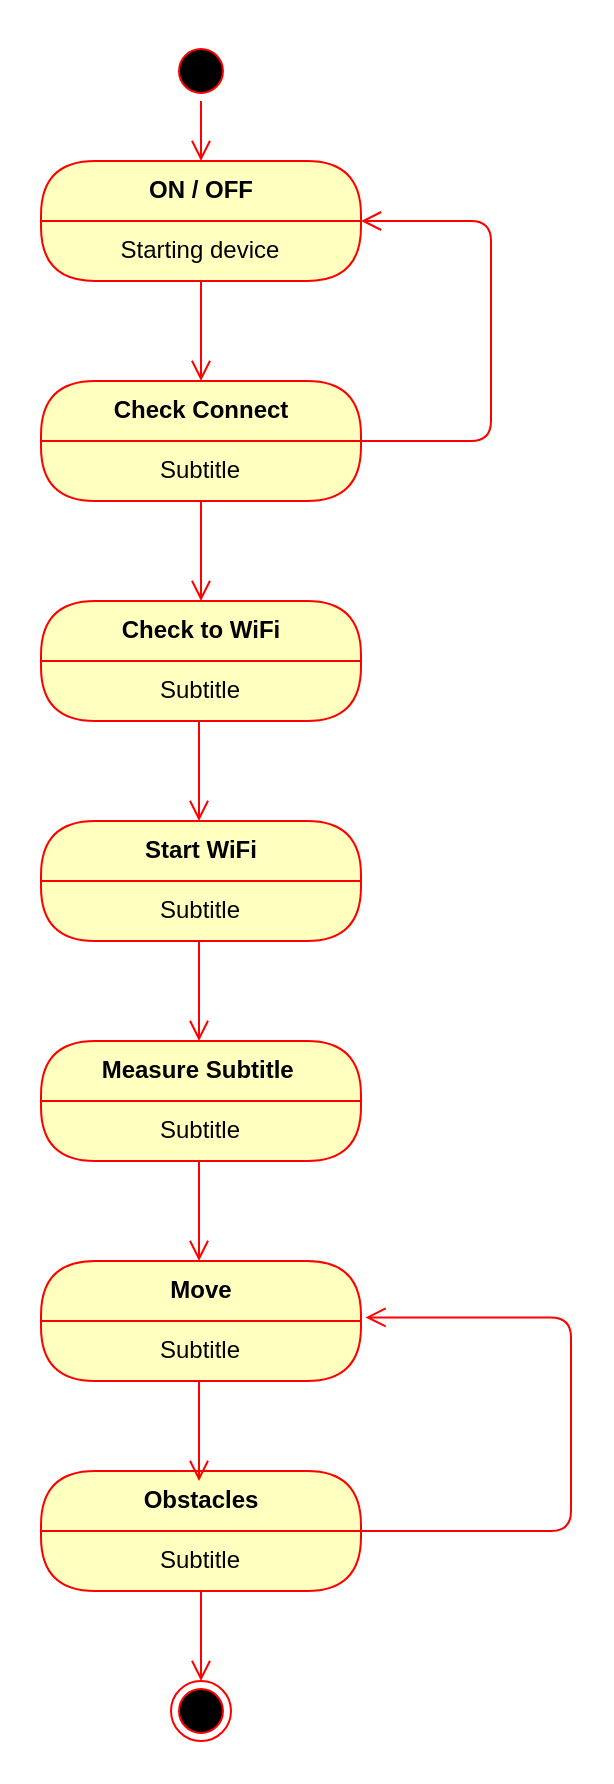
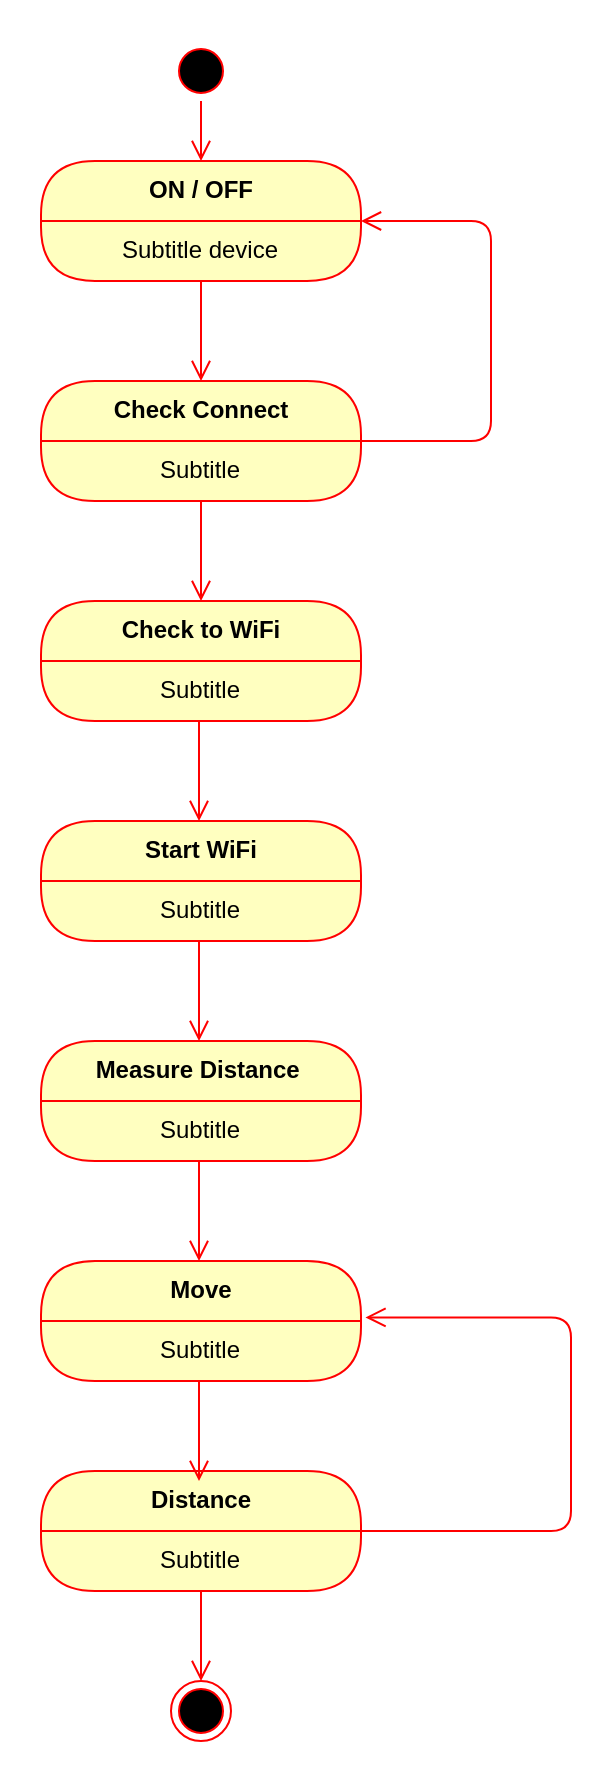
node "Starting device": label "Starting device" -> "Subtitle device"
node "Measure Subtitle": label "Measure Subtitle" -> "Measure Distance"
node "Obstacles": label "Obstacles" -> "Distance"
